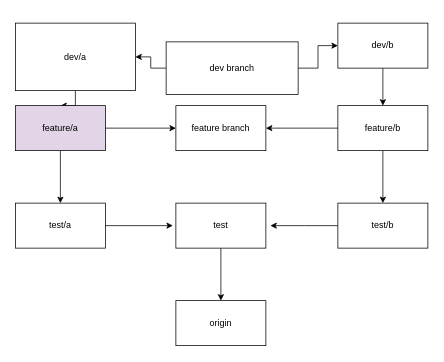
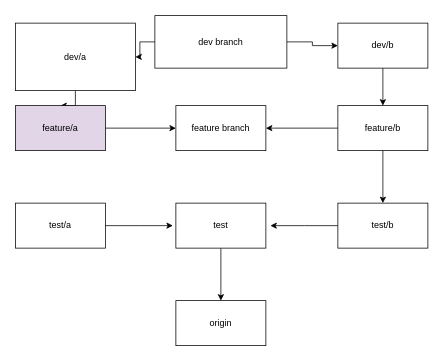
node "dev branch": moved (232, 68) -> (221, 42)
edge "feature/a" -> "test/a": removed
